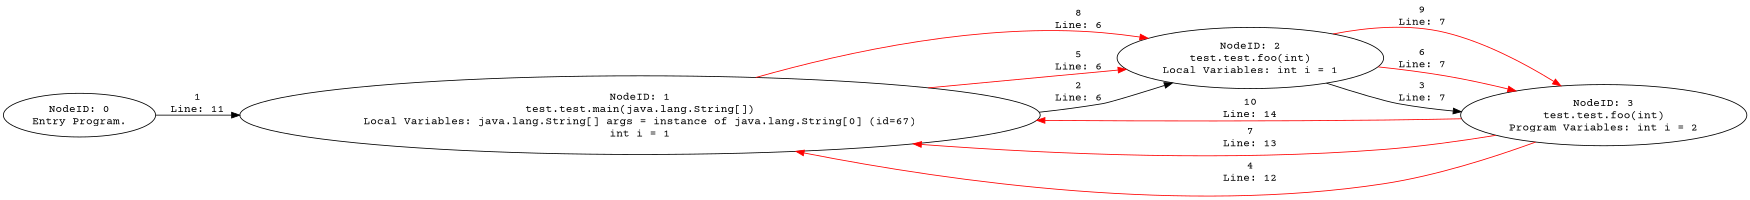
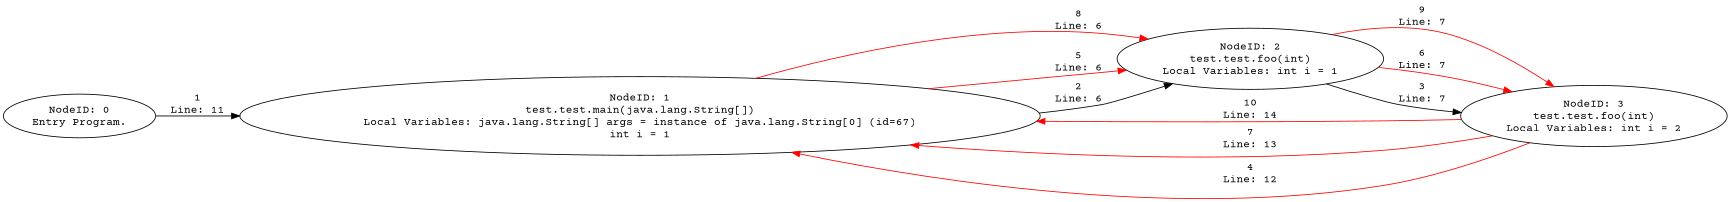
node "NodeID: 3 test.test.foo(int) Program Variables: int i = 2": label "NodeID: 3 test.test.foo(int) Program Variables: int i = 2" -> "NodeID: 3 test.test.foo(int) Local Variables: int i = 2"
